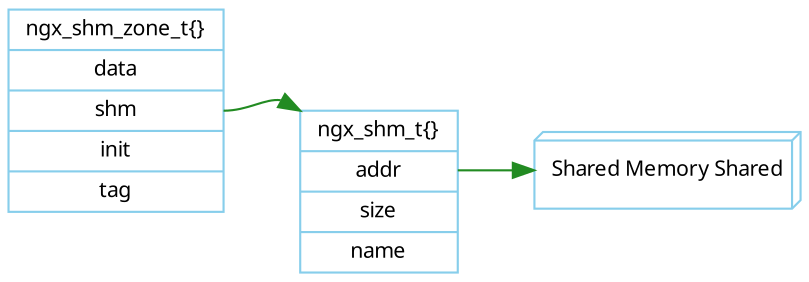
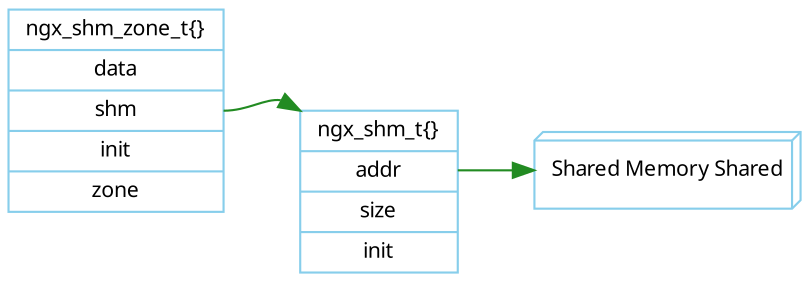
node "ngx_shm_zone_t{}": text "tag" -> "zone"
node "ngx_shm_t{}": text "name" -> "init"
